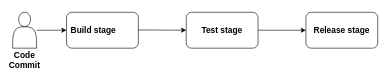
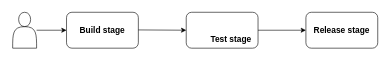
node "Build stage": moved (93, 30) -> (102, 30)
node "Test stage": moved (222, 30) -> (231, 39)
node "Code Commit": removed
